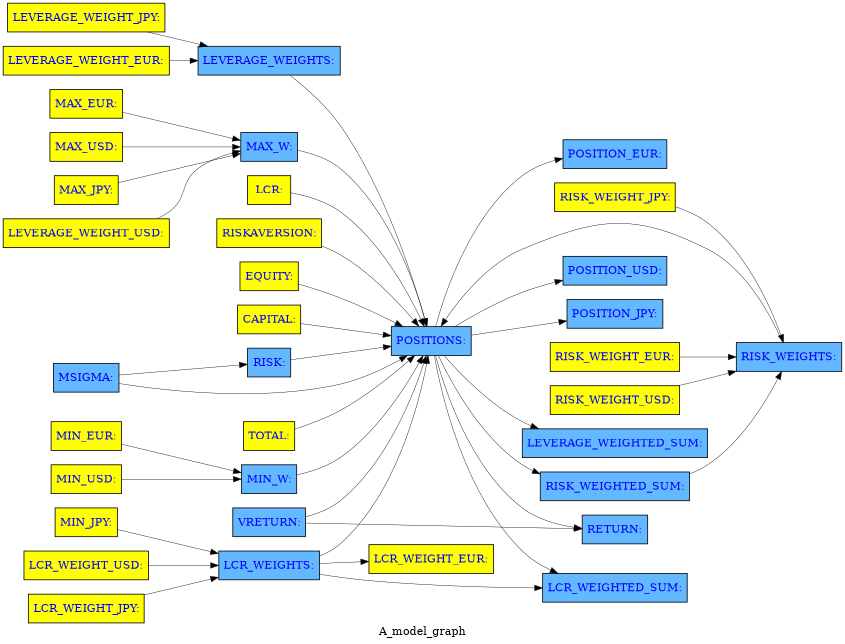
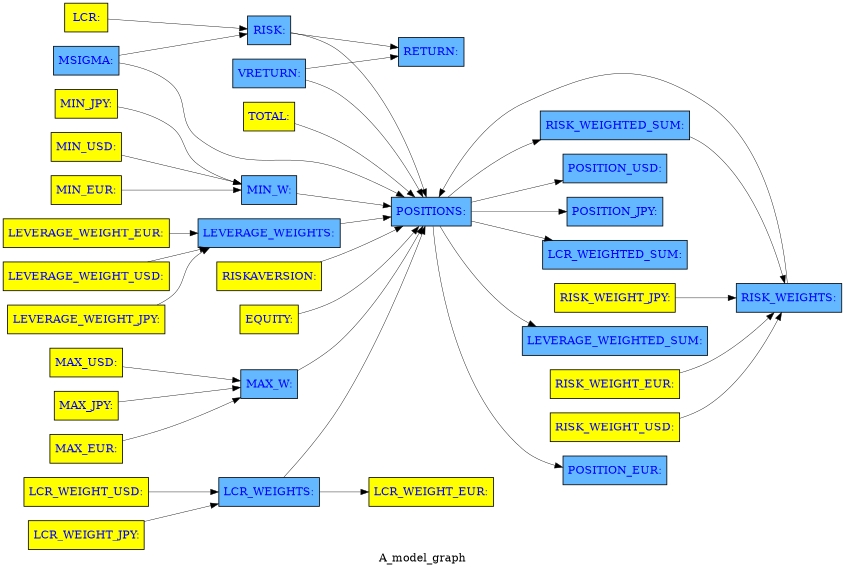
edge "LEVERAGE_WEIGHT_USD:" -> "MAX_W:": now "LEVERAGE_WEIGHT_USD:" -> "LEVERAGE_WEIGHTS:"
edge "LCR:" -> "POSITIONS:": now "LCR:" -> "RISK:"
node "CAPITAL:": removed
edge "POSITIONS:" -> "RETURN:": now "RISK:" -> "RETURN:"
edge "MIN_JPY:" -> "LCR_WEIGHTS:": now "MIN_JPY:" -> "MIN_W:"
edge "LCR_WEIGHTS:" -> "LCR_WEIGHTED_SUM:": removed
